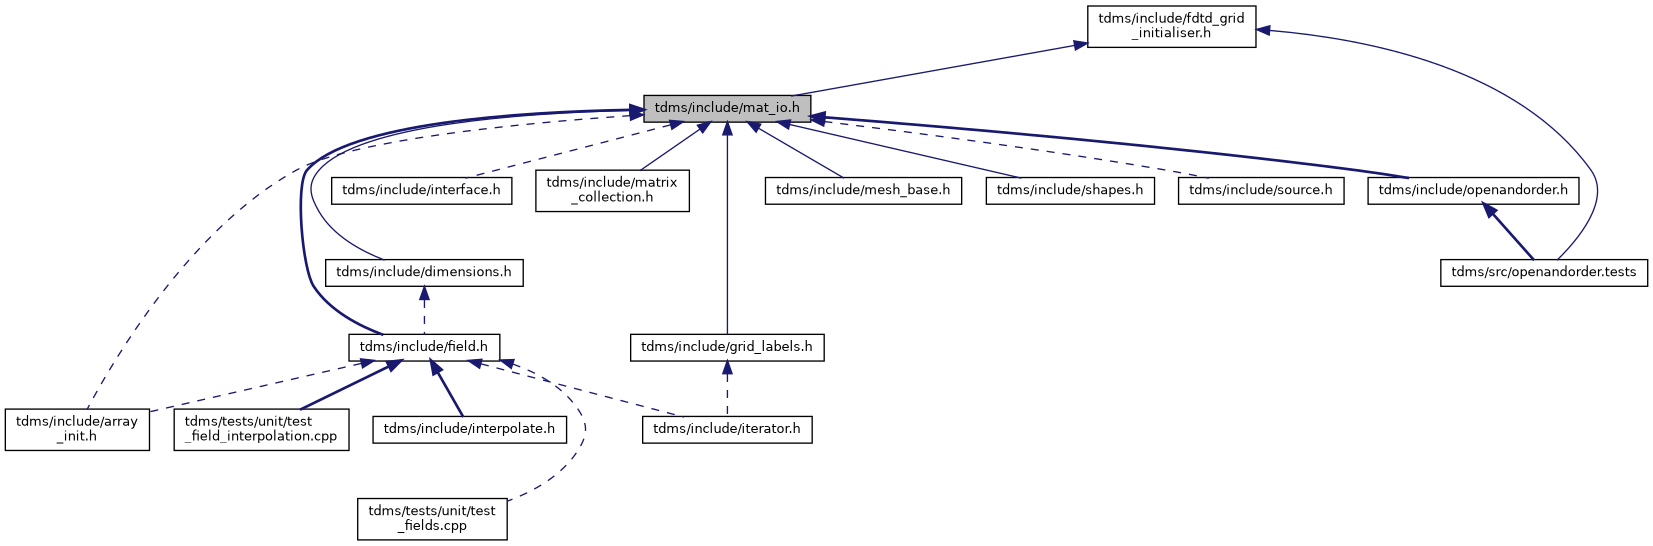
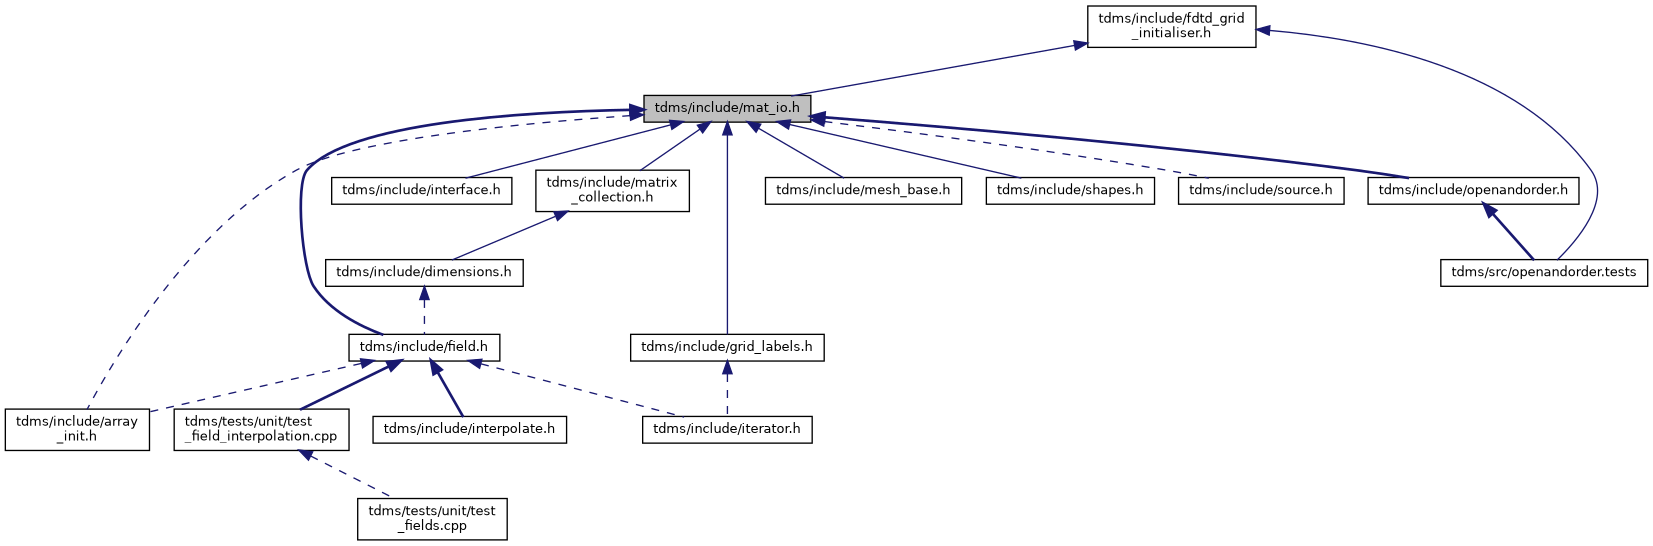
edge "tdms/include/interface.h" -> "tdms/include/mat_io.h": style dashed -> solid
edge "tdms/include/dimensions.h" -> "tdms/include/mat_io.h": now "tdms/include/dimensions.h" -> "tdms/include/matrix _collection.h"
edge "tdms/tests/unit/test _fields.cpp" -> "tdms/include/field.h": now "tdms/tests/unit/test _fields.cpp" -> "tdms/tests/unit/test _field_interpolation.cpp"
